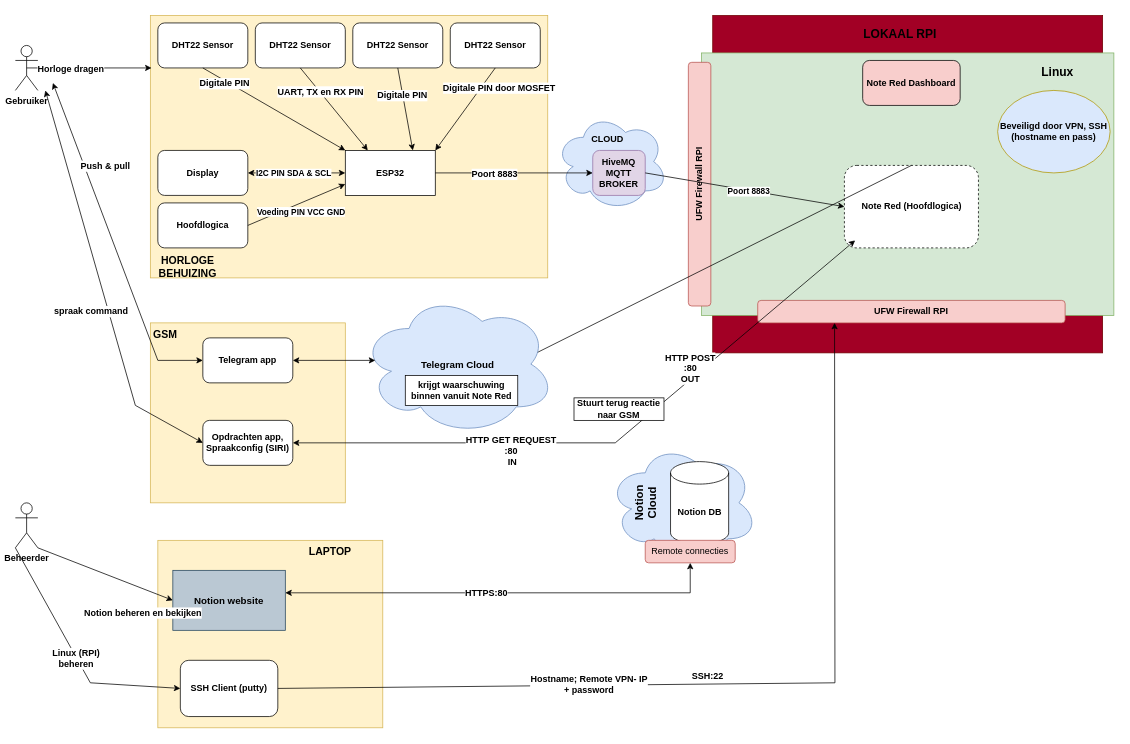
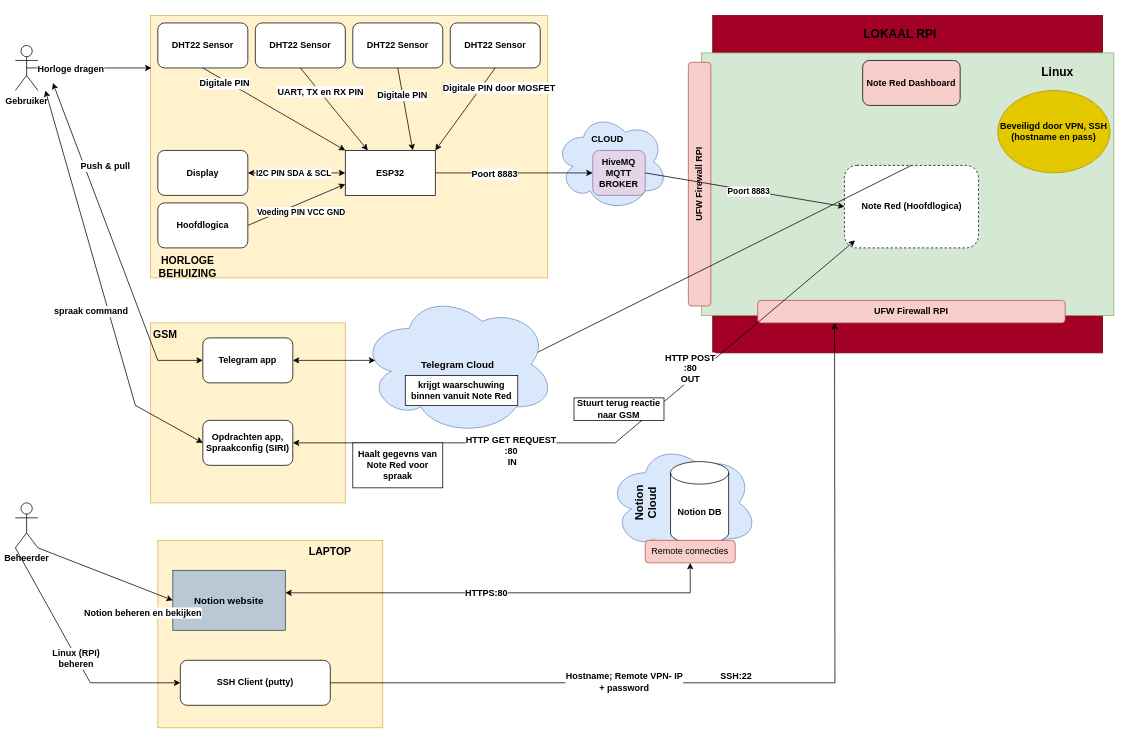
node "Beveiligd door VPN, SSH (hostname en pass)": fillcolor #dae8fc -> #e3c800
node "Haalt gegevns van Note Red voor spraak": added
node "SSH Client (putty)": size 98x56 -> 150x45
